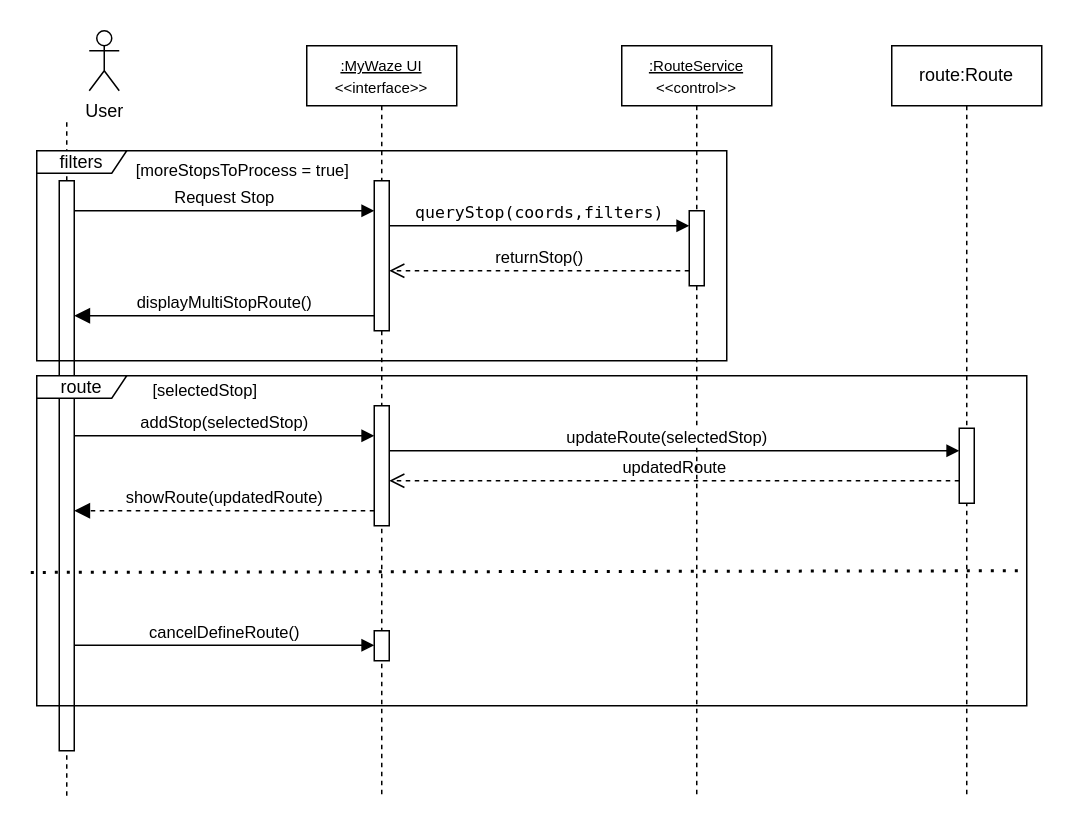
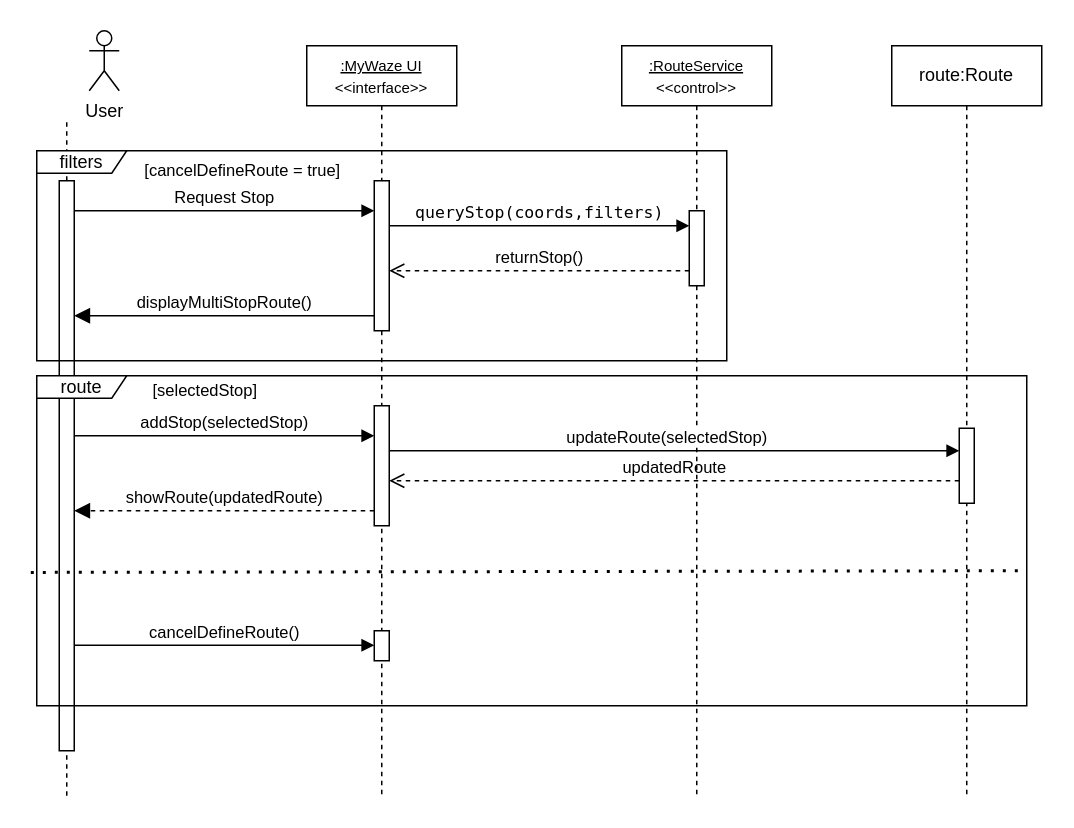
node "[moreStopsToProcess = true]": label "[moreStopsToProcess = true]" -> "[cancelDefineRoute = true]"
